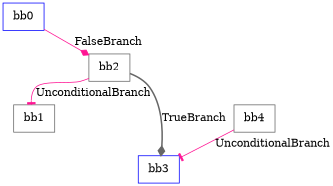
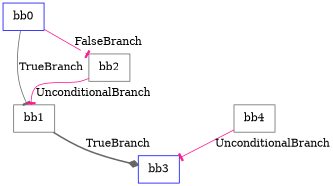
edge "bb0" -> "bb2": arrowhead diamond -> tee
edge "bb0" -> "bb1": added, label "TrueBranch"
edge "bb2" -> "bb3": now "bb1" -> "bb3"
